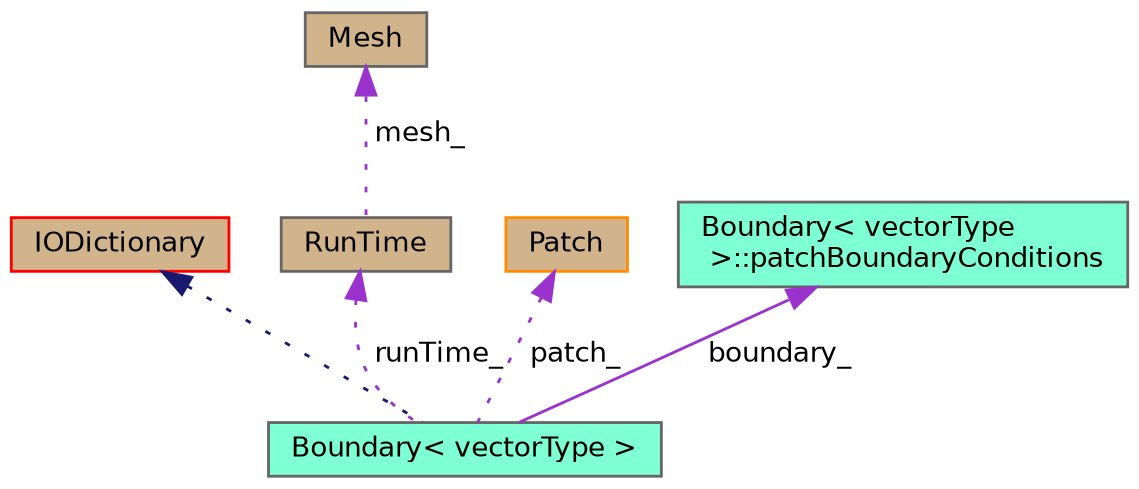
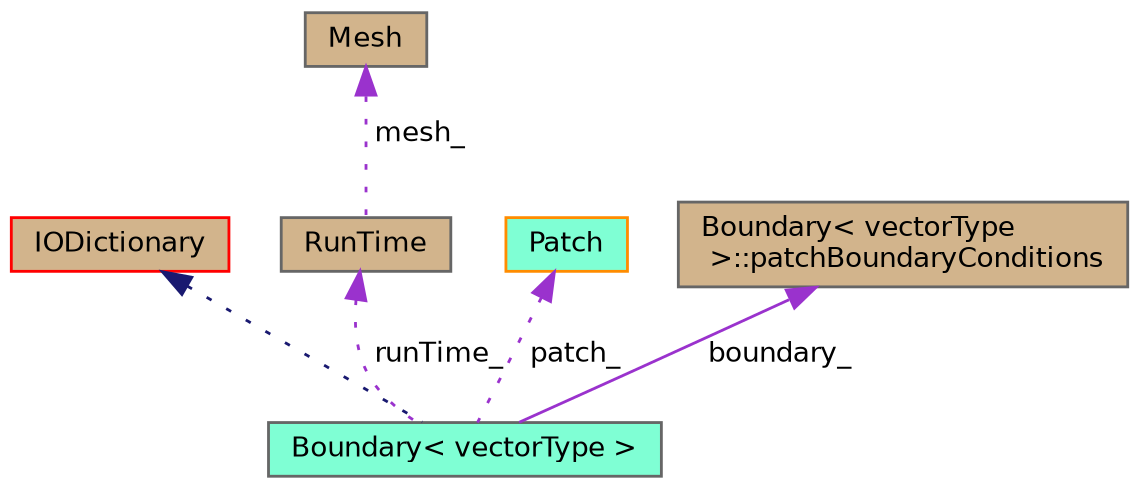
node "Patch": fillcolor tan -> aquamarine
node "Boundary< vectorType >::patchBoundaryConditions": fillcolor aquamarine -> tan
